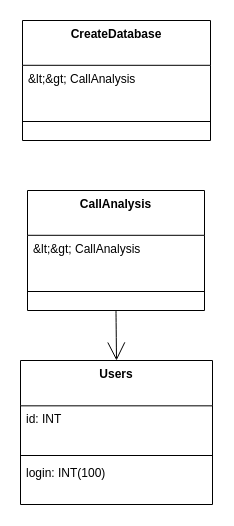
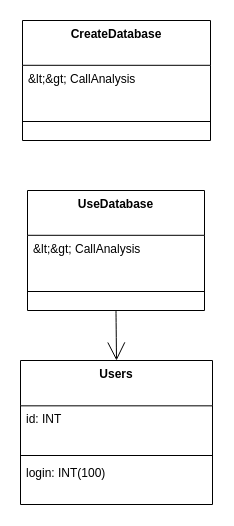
node "CallAnalysis": label "CallAnalysis" -> "UseDatabase"
